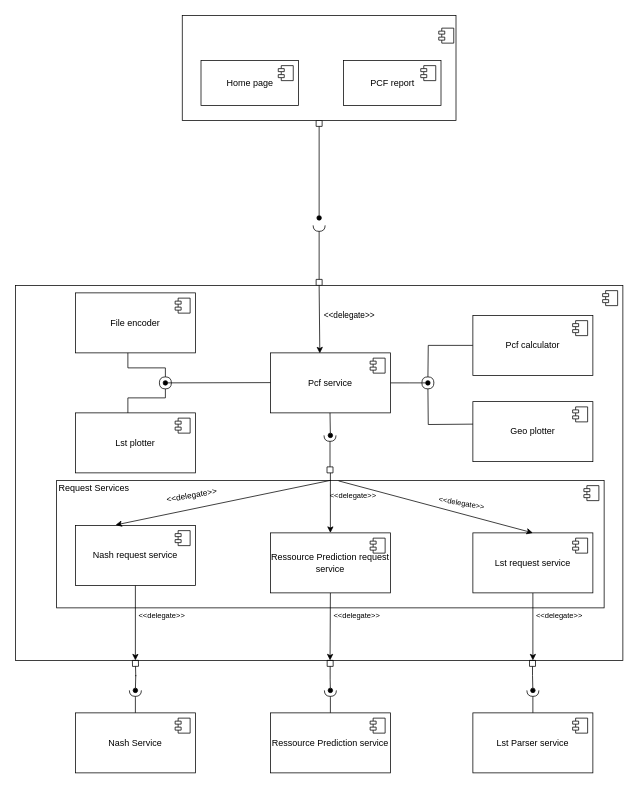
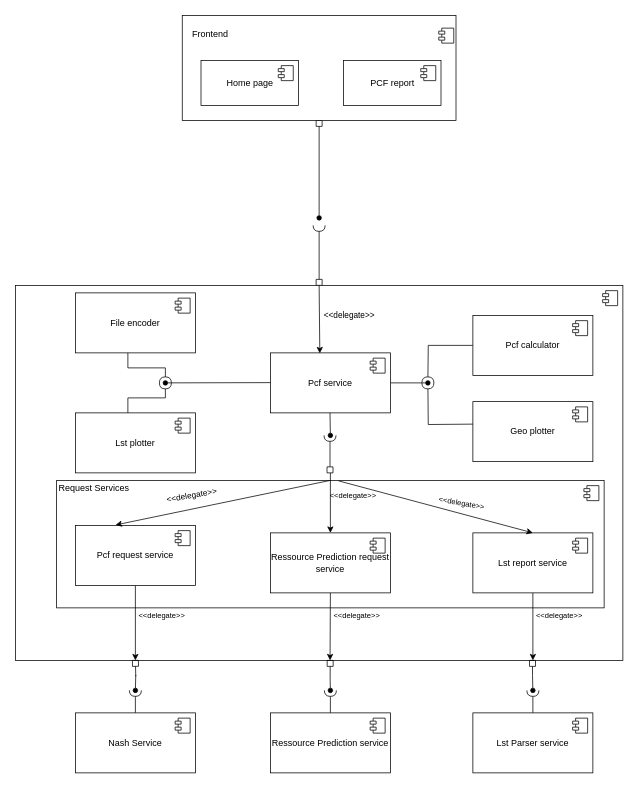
node "Frontend": added
node "Nash request service": label "Nash request service" -> "Pcf request service"
node "Lst request service": label "Lst request service" -> "Lst report service"
